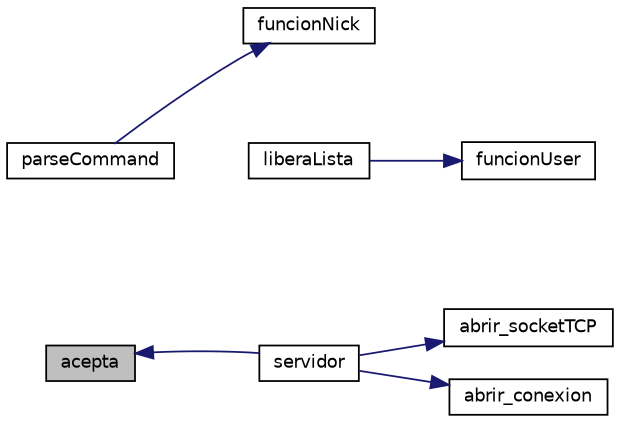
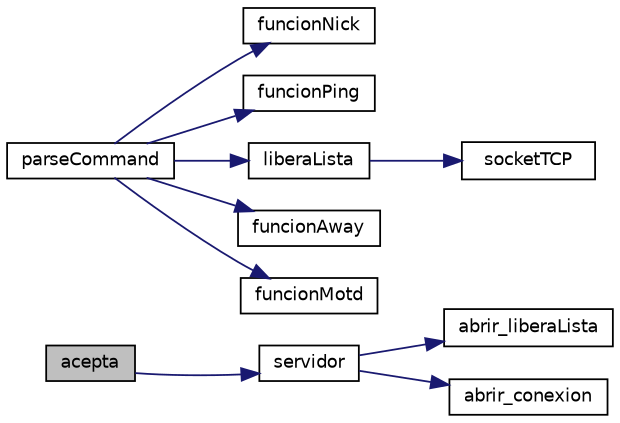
node "funcionPing": added
edge "parseCommand" -> "liberaLista": added
node "funcionUser": label "funcionUser" -> "socketTCP"
node "funcionAway": added
node "funcionMotd": added
node "abrir_socketTCP": label "abrir_socketTCP" -> "abrir_liberaLista"
edge "servidor" -> "acepta": reversed
